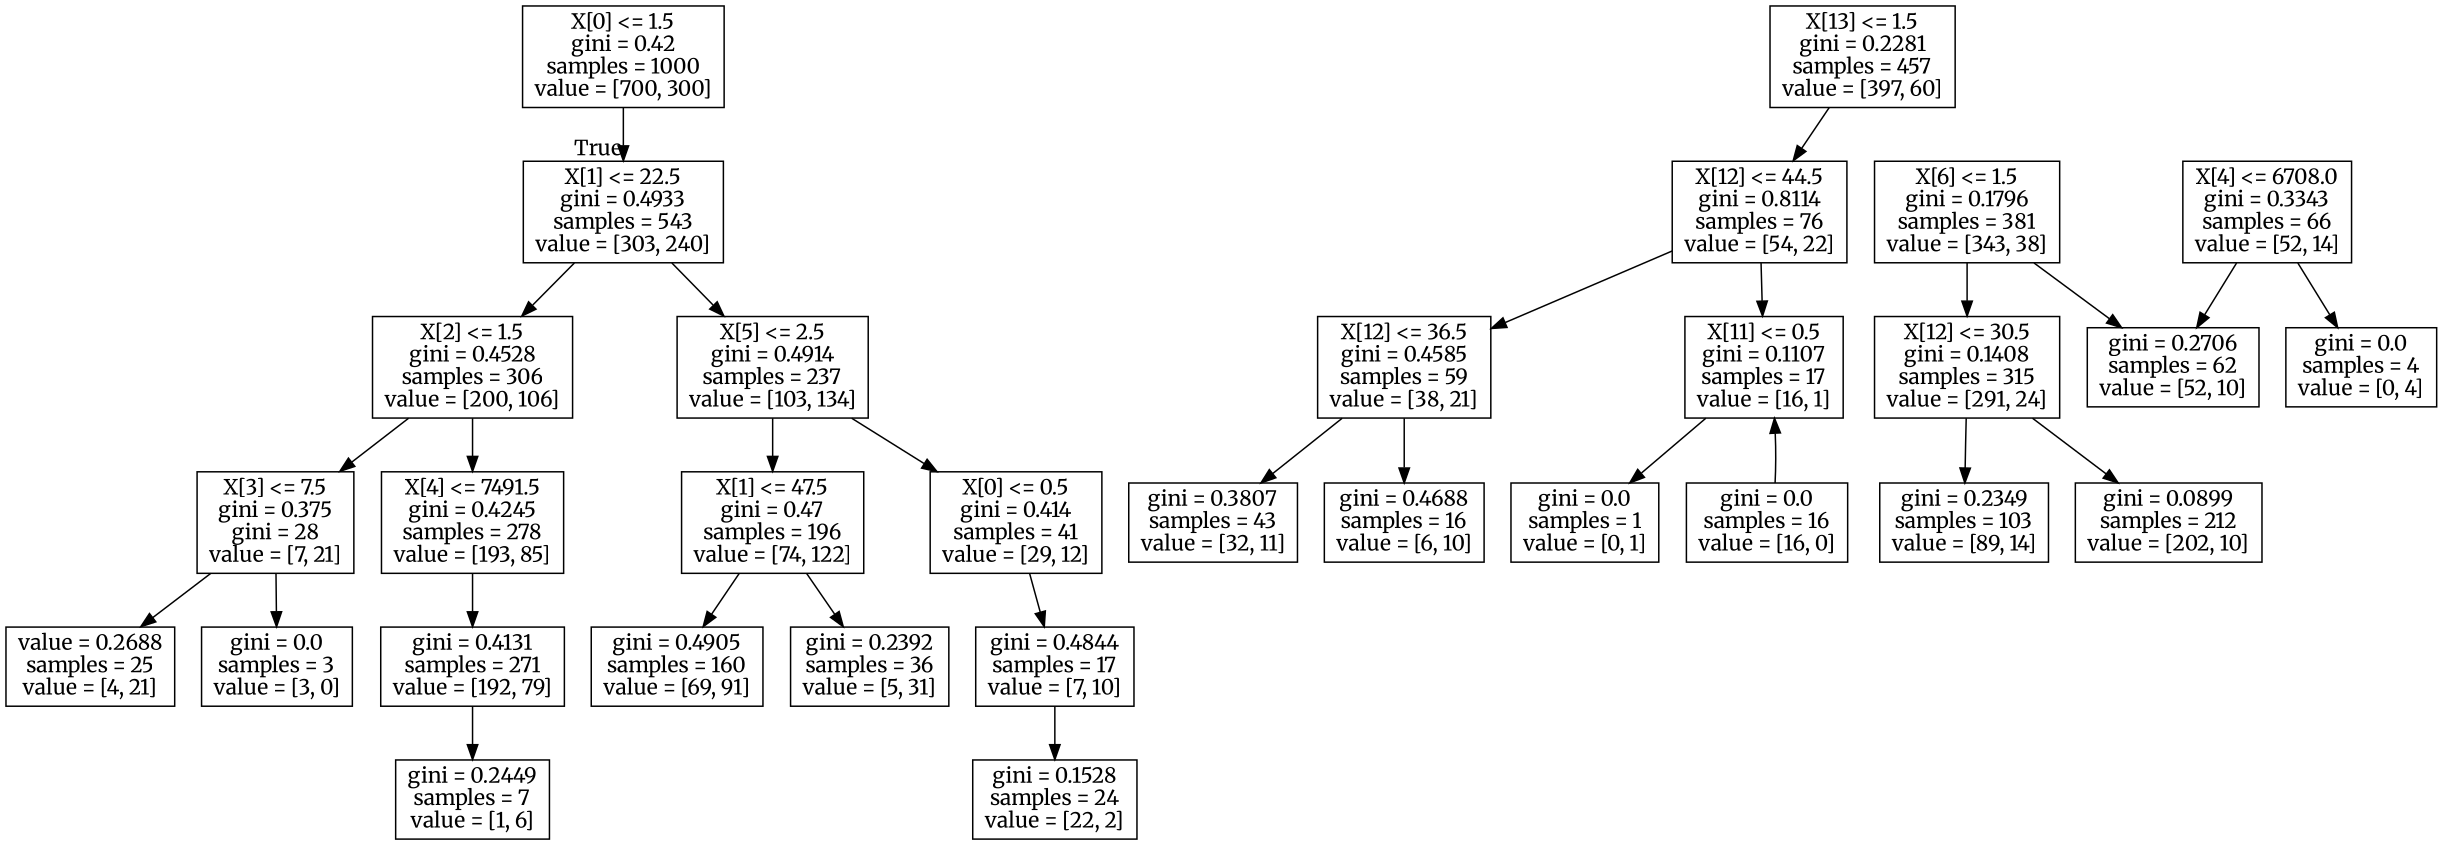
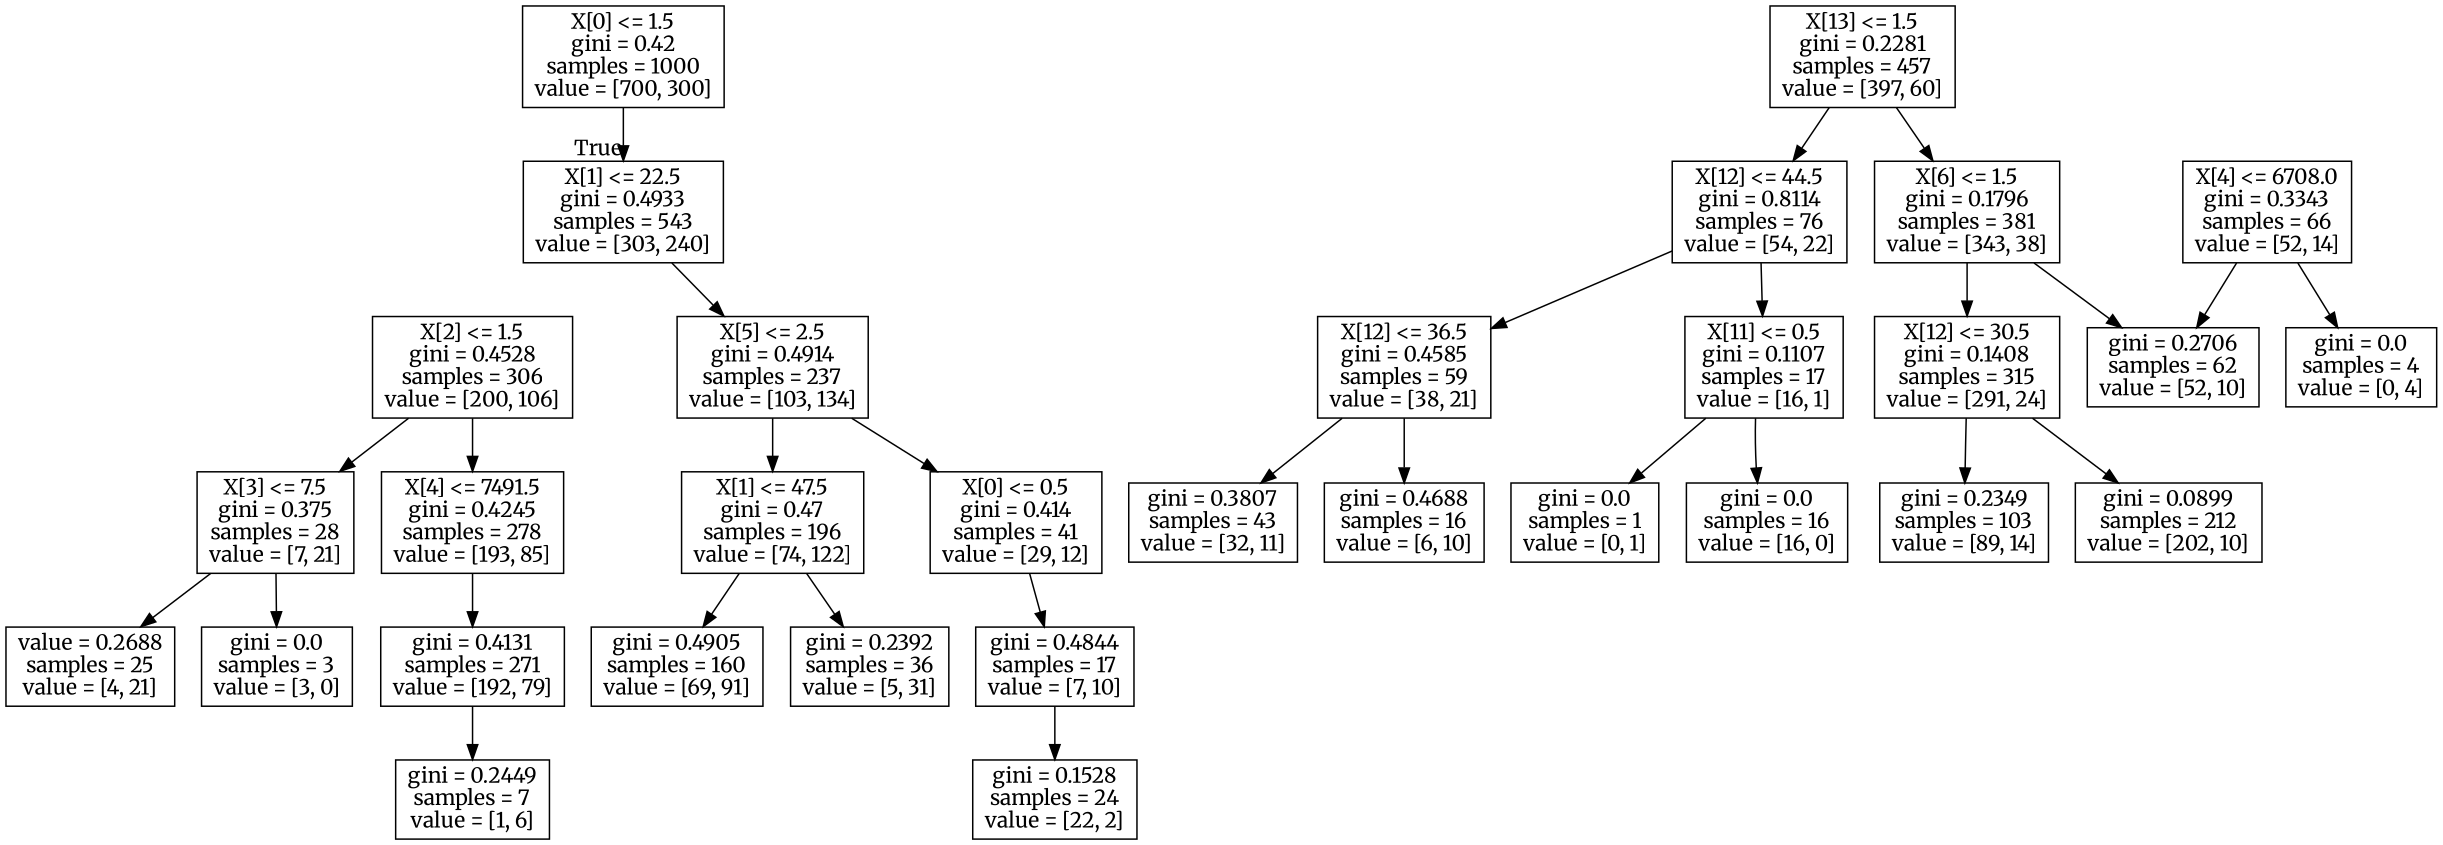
edge "X[13] <= 1.5 gini = 0.2281 samples = 457 value = [397, 60]" -> "X[6] <= 1.5 gini = 0.1796 samples = 381 value = [343, 38]": added
edge "X[1] <= 22.5 gini = 0.4933 samples = 543 value = [303, 240]" -> "X[2] <= 1.5 gini = 0.4528 samples = 306 value = [200, 106]": removed
edge "gini = 0.0 samples = 16 value = [16, 0]" -> "X[11] <= 0.5 gini = 0.1107 samples = 17 value = [16, 1]": reversed
node "X[3] <= 7.5 gini = 0.375 gini = 28 value = [7, 21]": label "X[3] <= 7.5 gini = 0.375 gini = 28 value = [7, 21]" -> "X[3] <= 7.5 gini = 0.375 samples = 28 value = [7, 21]"
